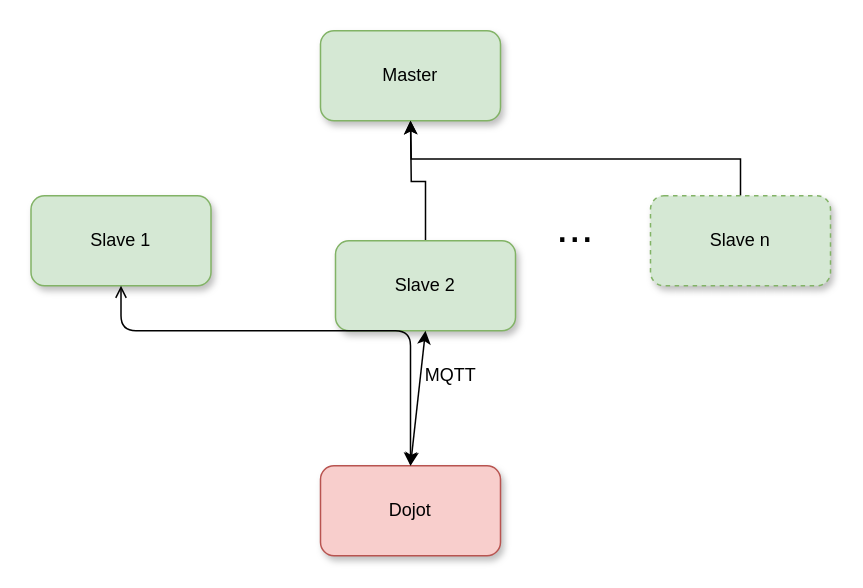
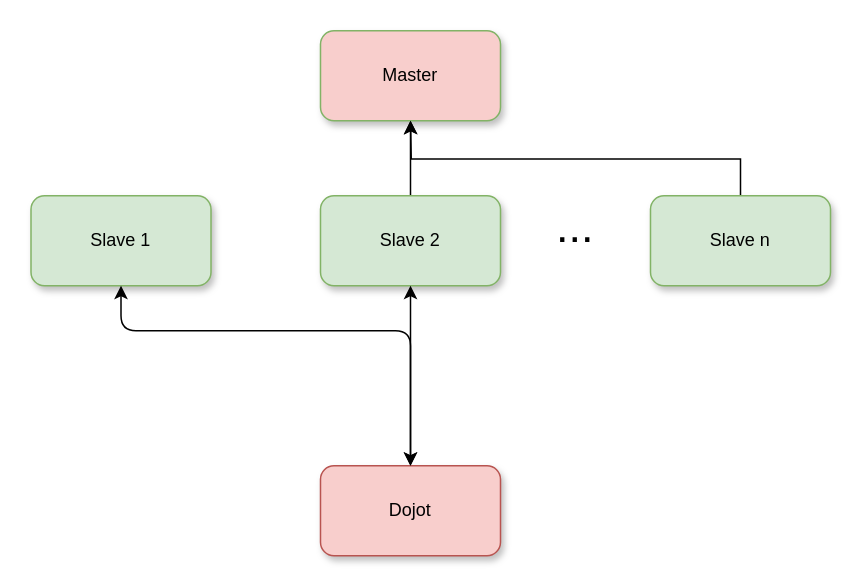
node "Master": fillcolor #d5e8d4 -> #f8cecc
node "Slave n": style dashed -> solid
node "Slave 2": moved (425, 286) -> (410, 241)
edge "Slave 1" -- "Dojot": arrowhead open -> classic
node "MQTT": removed
